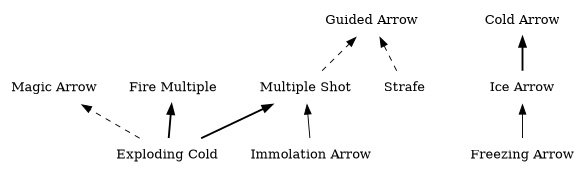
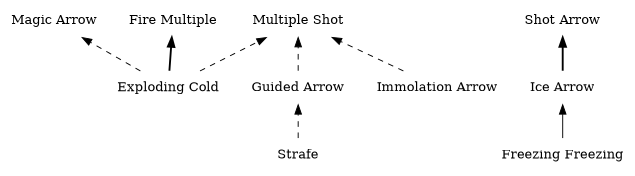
node "Cold Arrow": label "Cold Arrow" -> "Shot Arrow"
edge "Multiple Shot" -> "Guided Arrow": reversed
edge "Exploding Cold" -> "Multiple Shot": style bold -> dashed
edge "Immolation Arrow" -> "Multiple Shot": style solid -> dashed
node "Freezing Arrow": label "Freezing Arrow" -> "Freezing Freezing"
